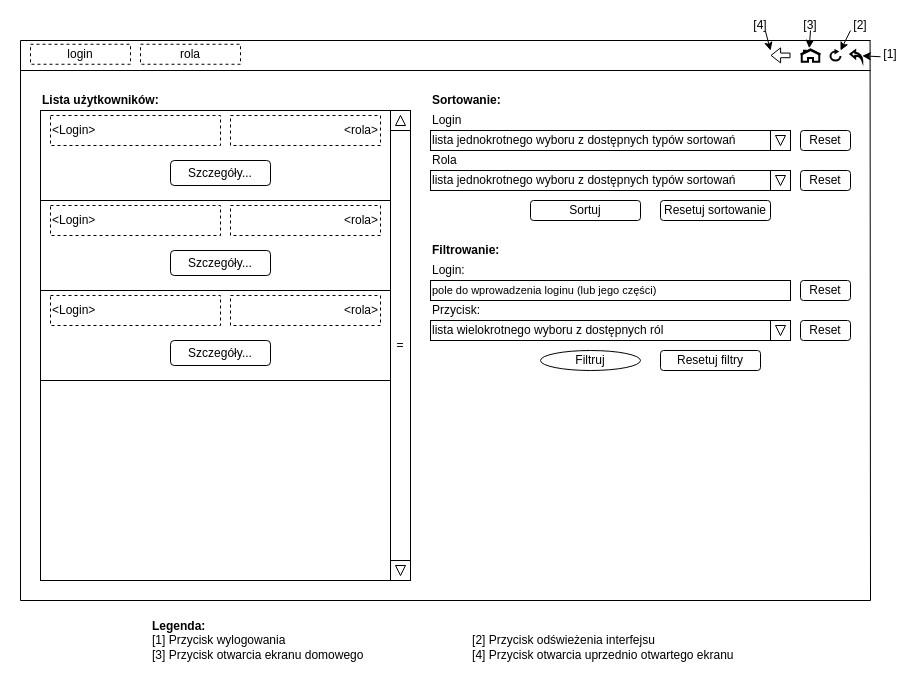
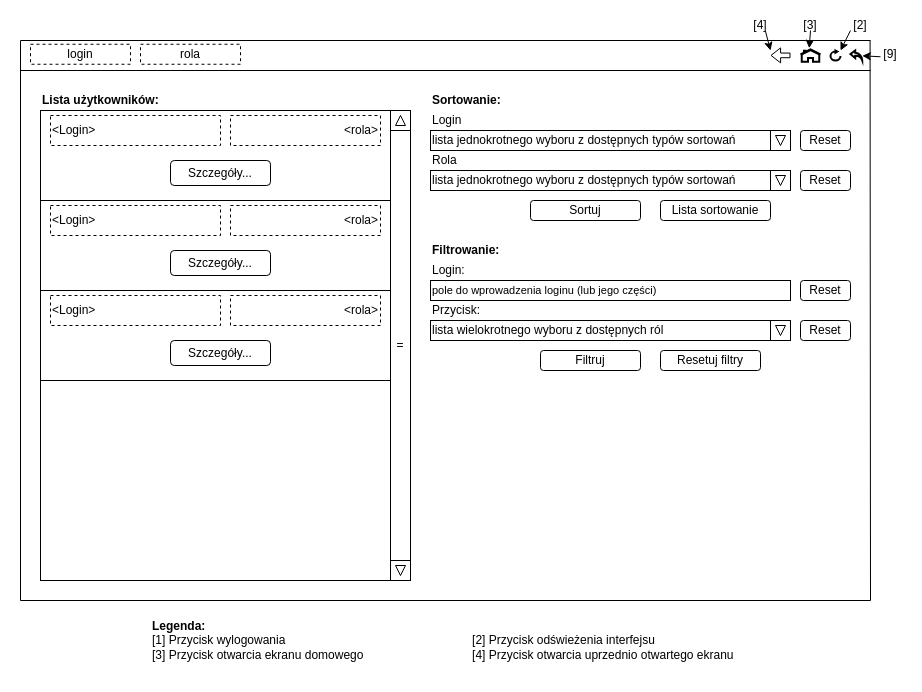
node "[1]": label "[1]" -> "[9]"
node "Resetuj sortowanie": label "Resetuj sortowanie" -> "Lista sortowanie"
node "Filtruj": shape ellipse -> rounded rectangle
